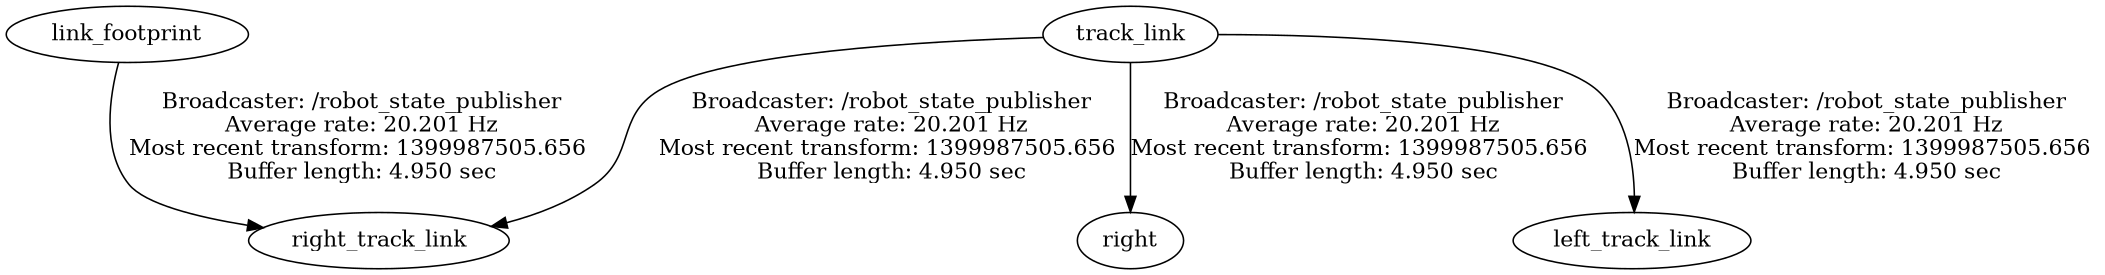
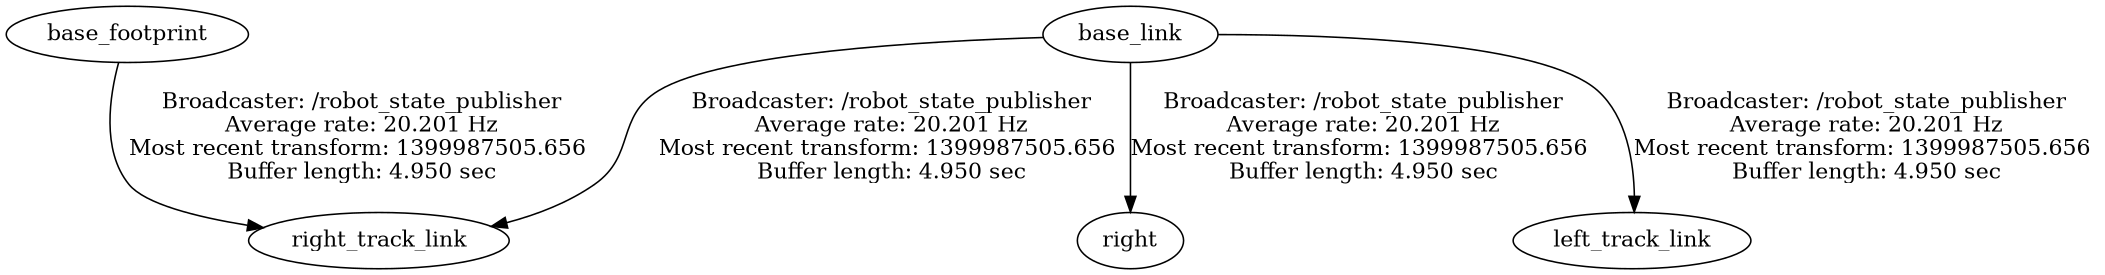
node "link_footprint": label "link_footprint" -> "base_footprint"
node "track_link": label "track_link" -> "base_link"
